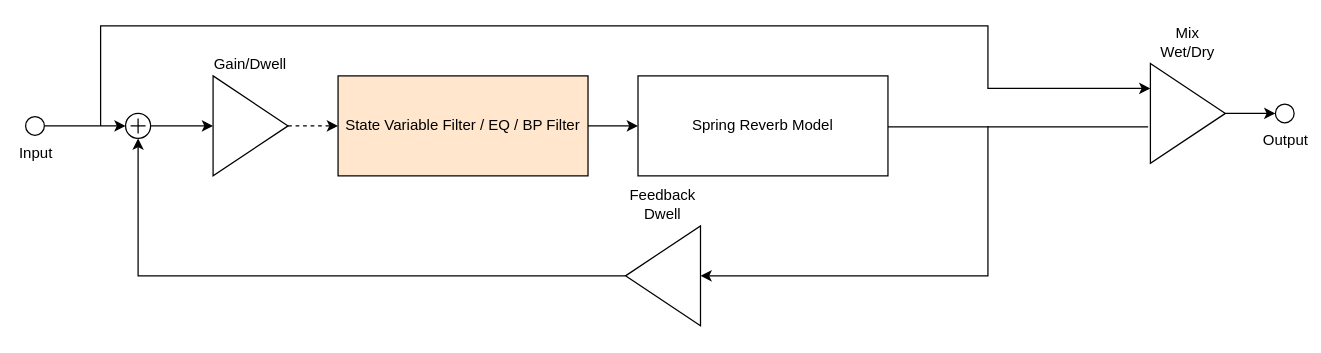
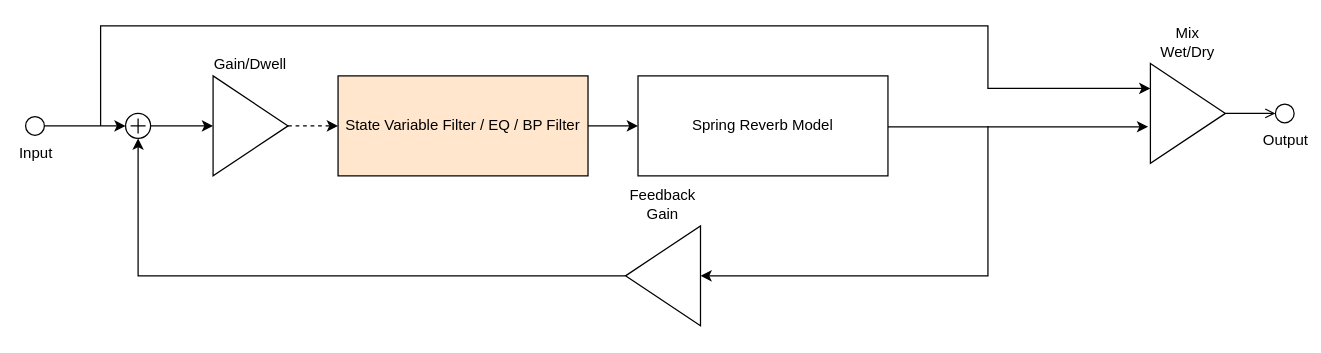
edge "Mix Wet/Dry" -> "Output": arrowhead classic -> open
edge "Mix Wet/Dry" -- "Spring Reverb Model": arrowhead none -> classic
node "Feedback Dwell": label "Feedback Dwell" -> "Feedback Gain"
